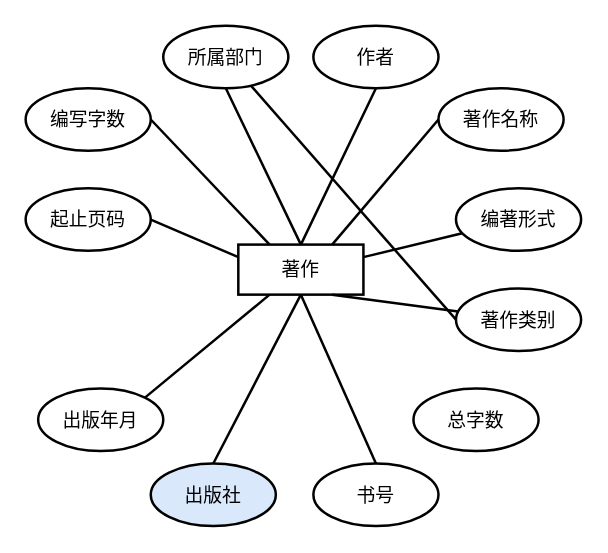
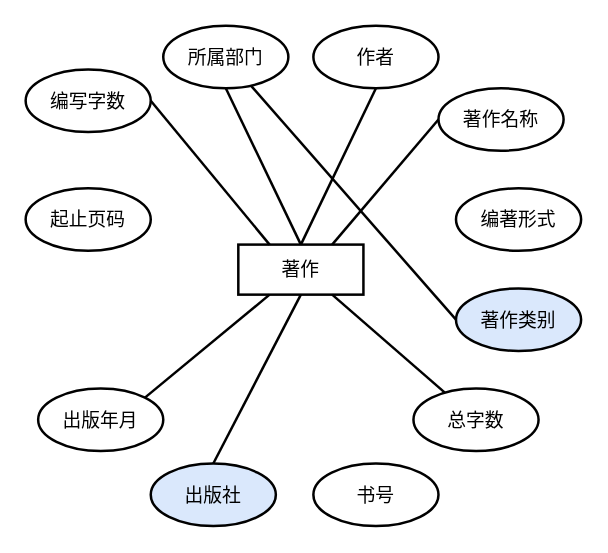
node "编写字数": moved (88, 119) -> (88, 101)
edge "起止页码" -- "著作": removed
edge "编著形式" -- "著作": removed
edge "著作" -- "著作类别": now "著作" -- "总字数"
node "著作类别": fillcolor #ffffff -> #dae8fc
edge "著作" -- "书号": removed
